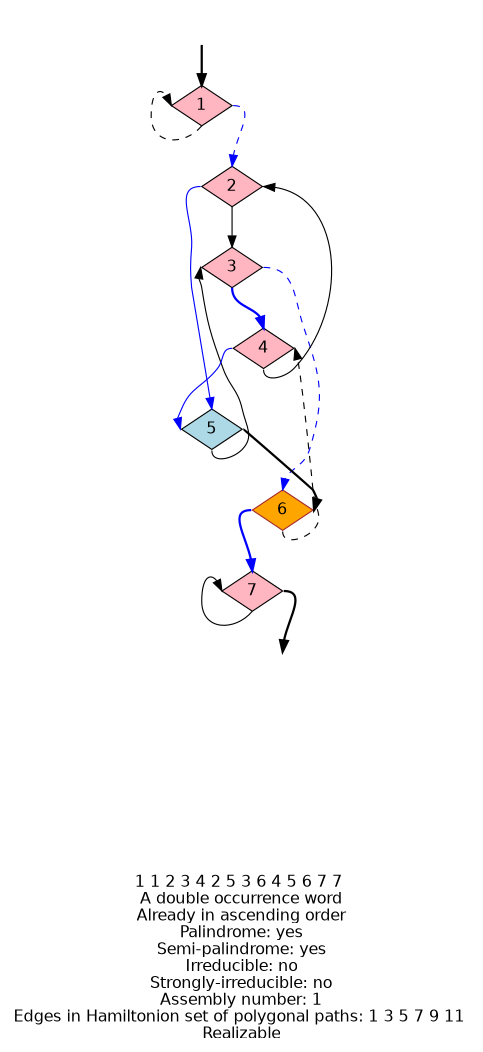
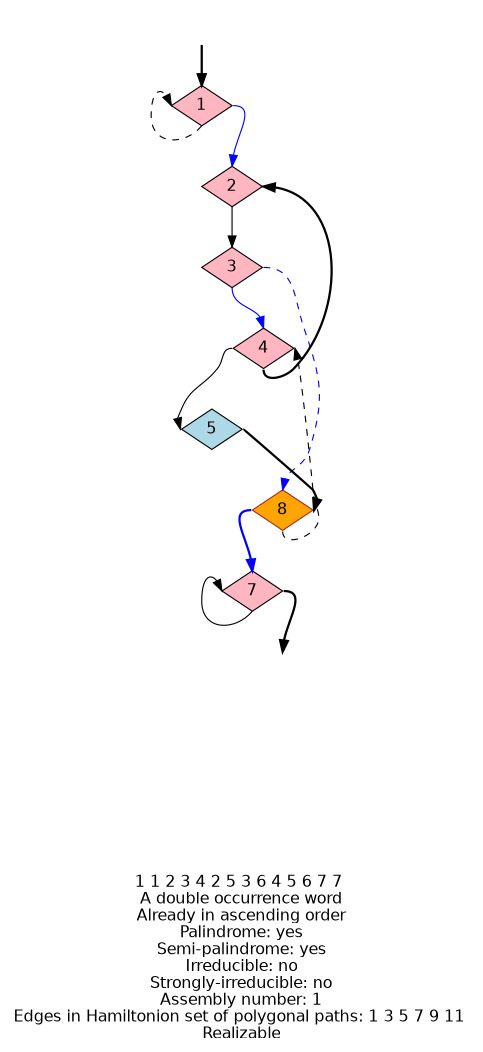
edge "1" -> "2": style dashed -> solid
edge "2" -> "5": removed
edge "4" -> "2": style solid -> bold
edge "3" -> "4": style bold -> solid
edge "5" -> "3": removed
edge "4" -> "5": color blue -> black
node "6": label "6" -> "8"
